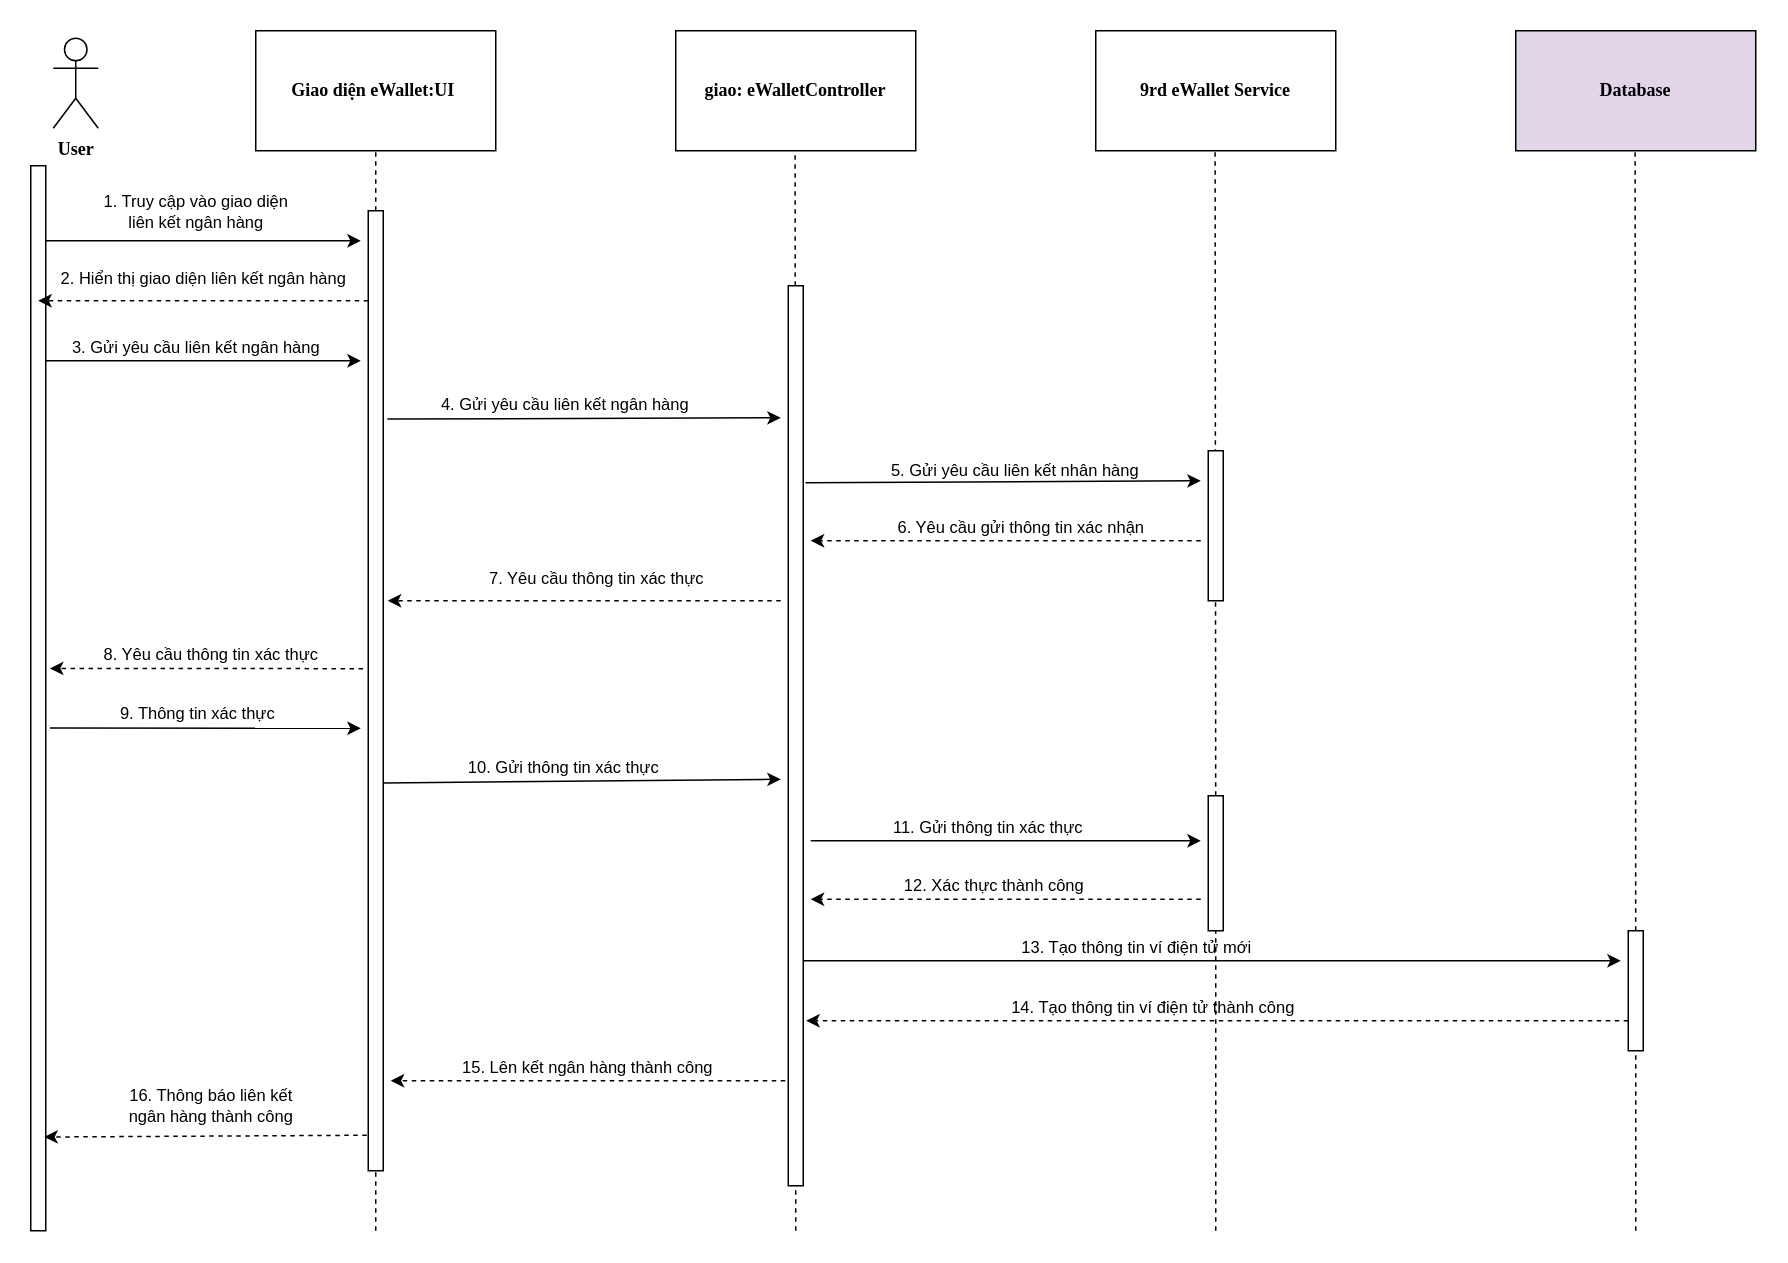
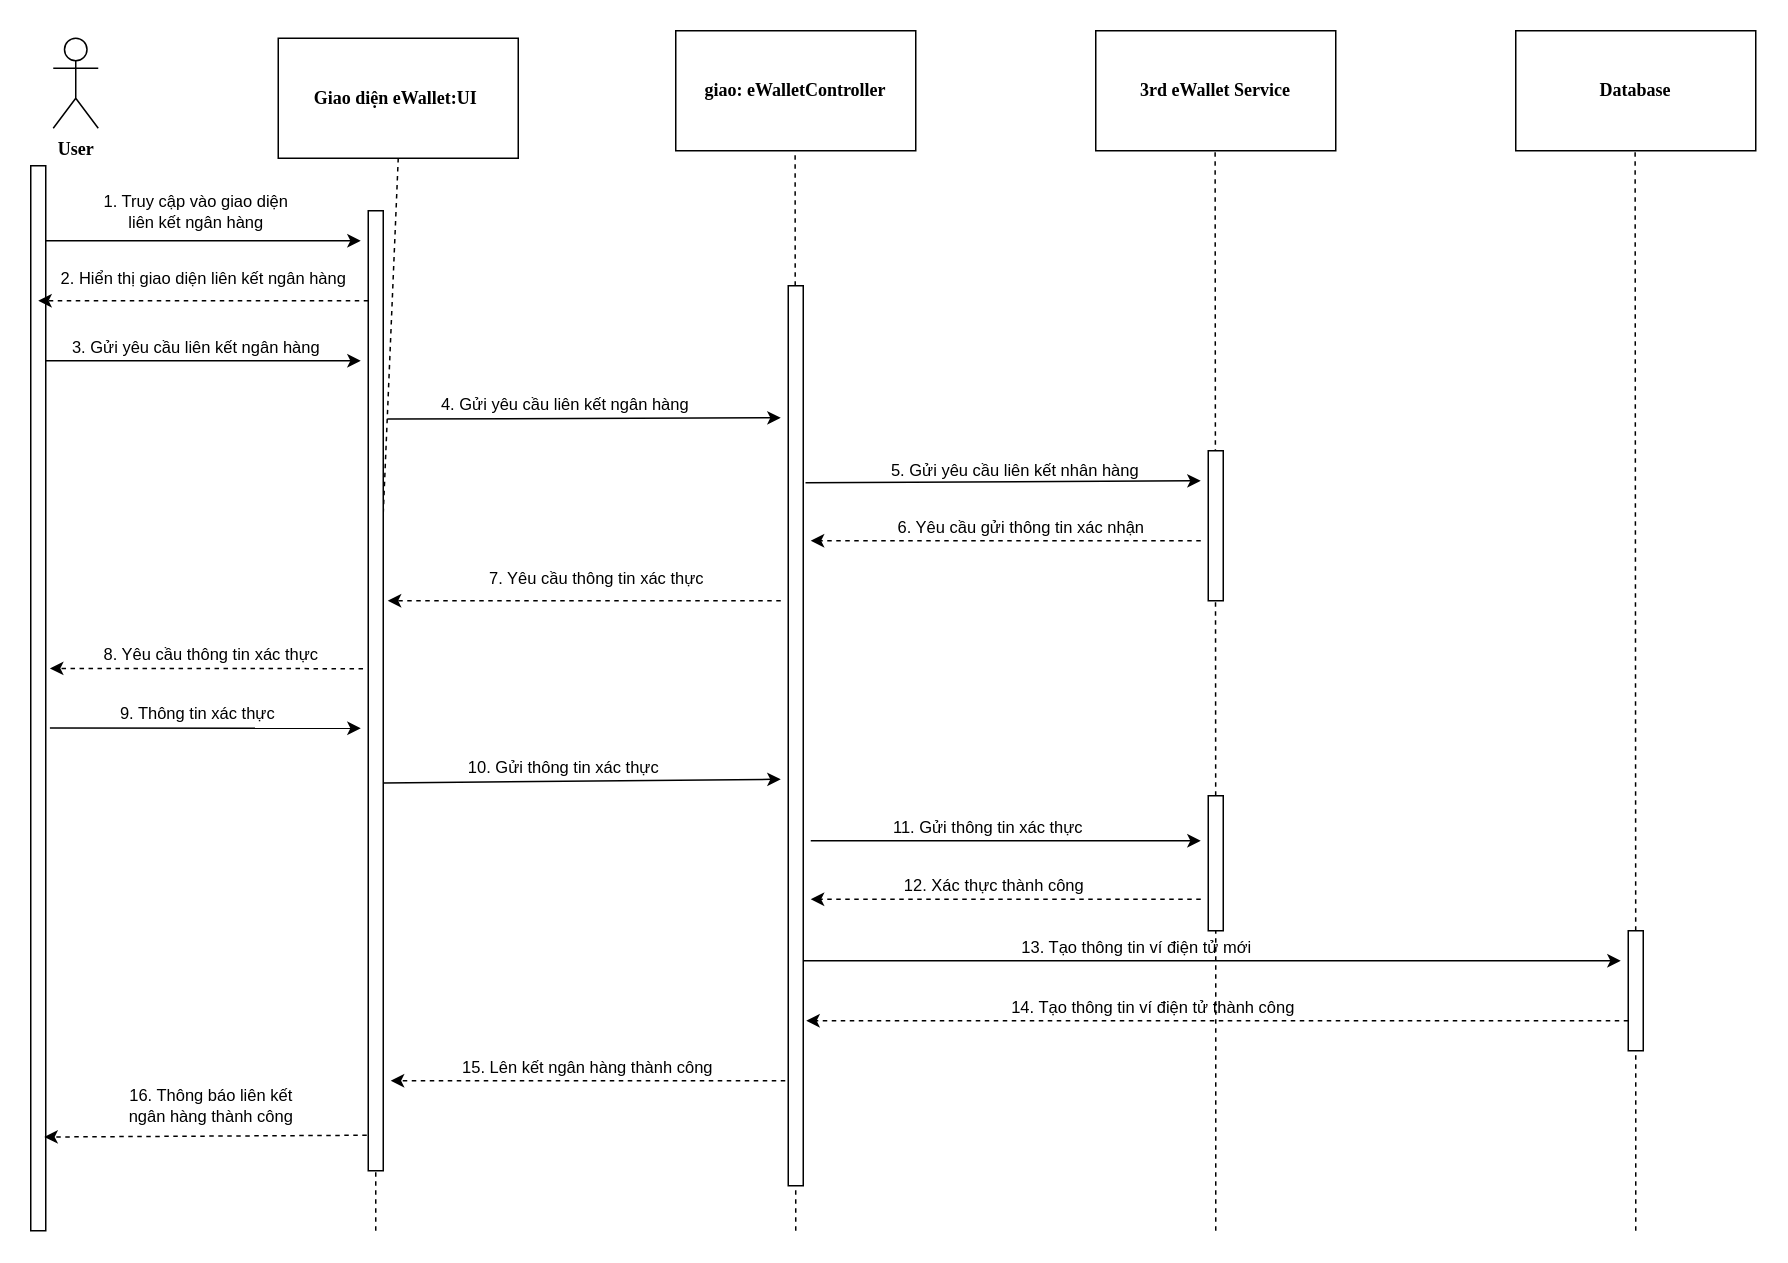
node "Giao diện eWallet:UI": moved (376, 91) -> (398, 98)
node "9rd eWallet Service": label "9rd eWallet Service" -> "3rd eWallet Service"
node "Database": fillcolor #e1d5e7 -> #ffffff
